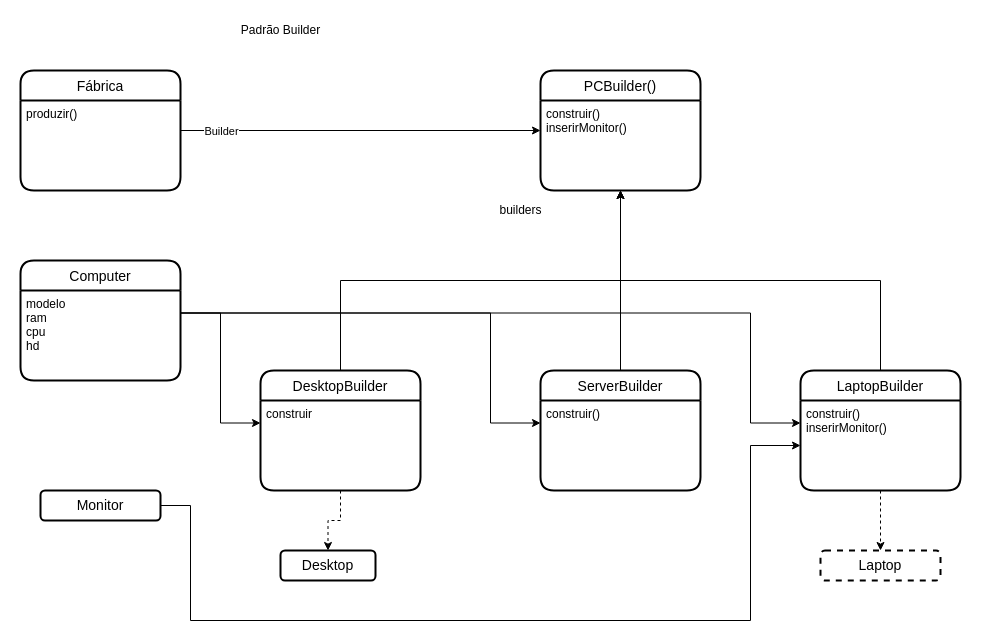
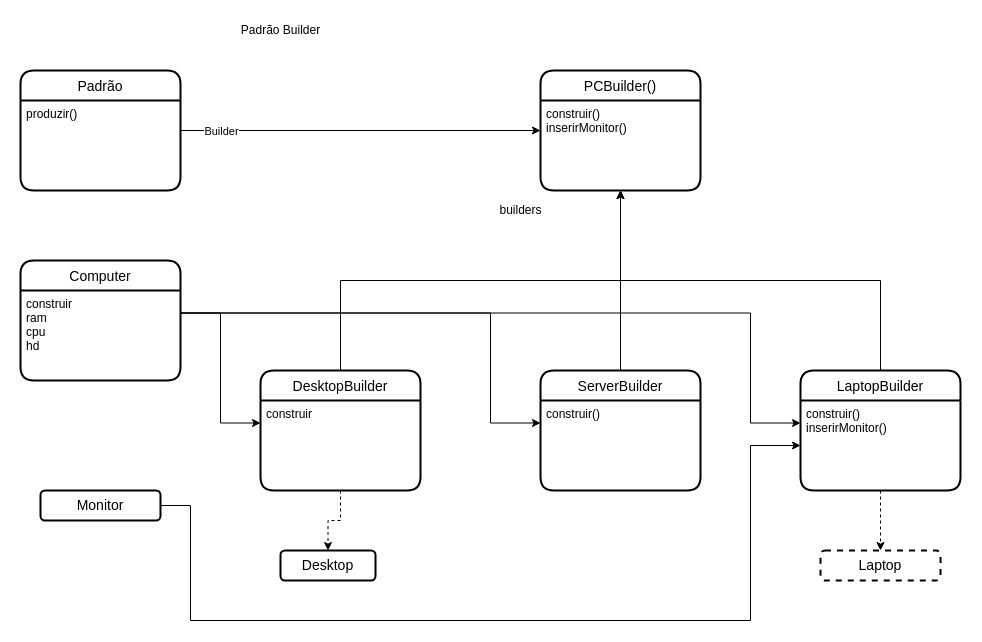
node "Fábrica": label "Fábrica" -> "Padrão"
node "modelo ram cpu hd": label "modelo ram cpu hd" -> "construir ram cpu hd"
